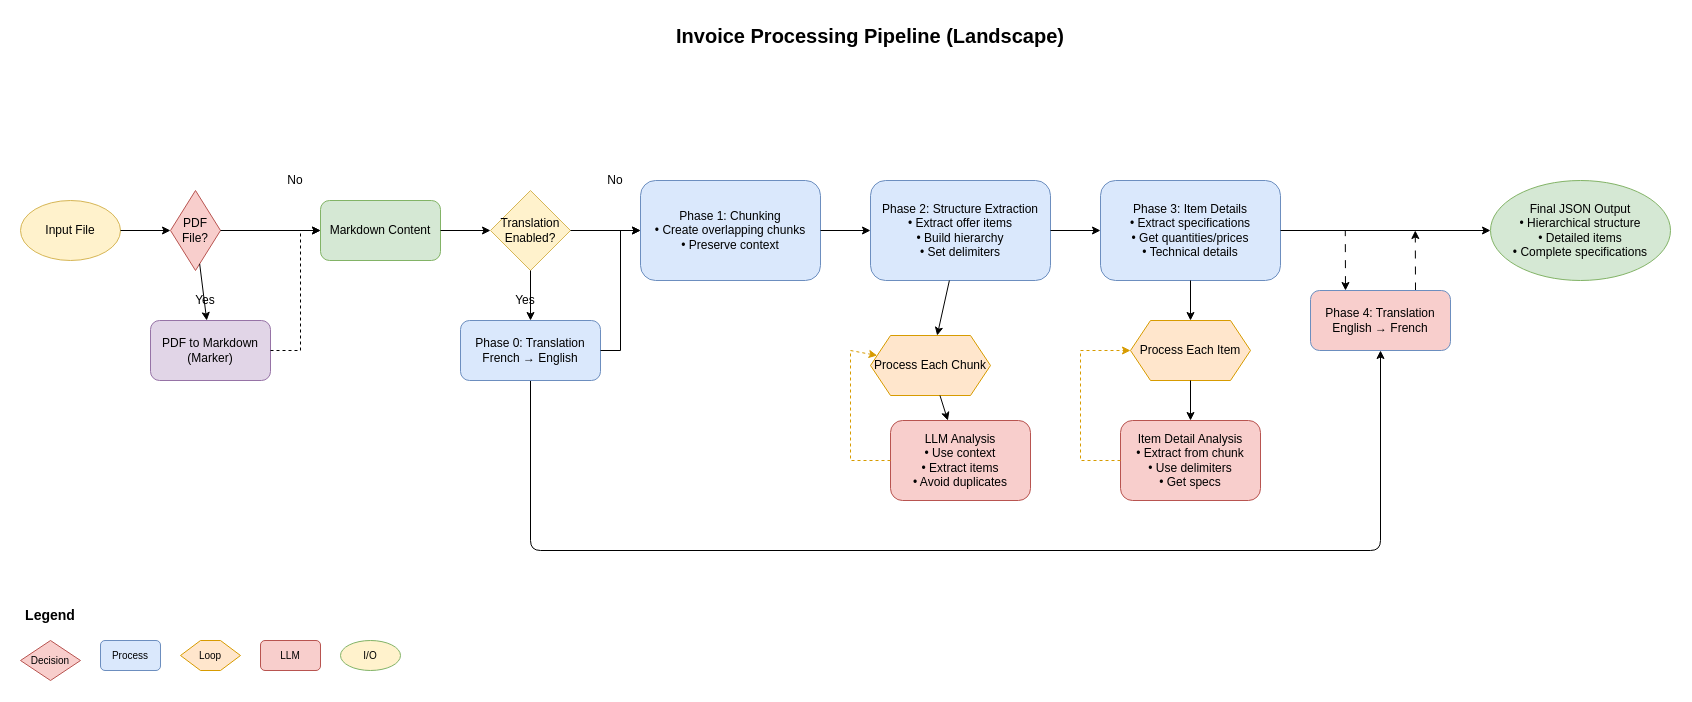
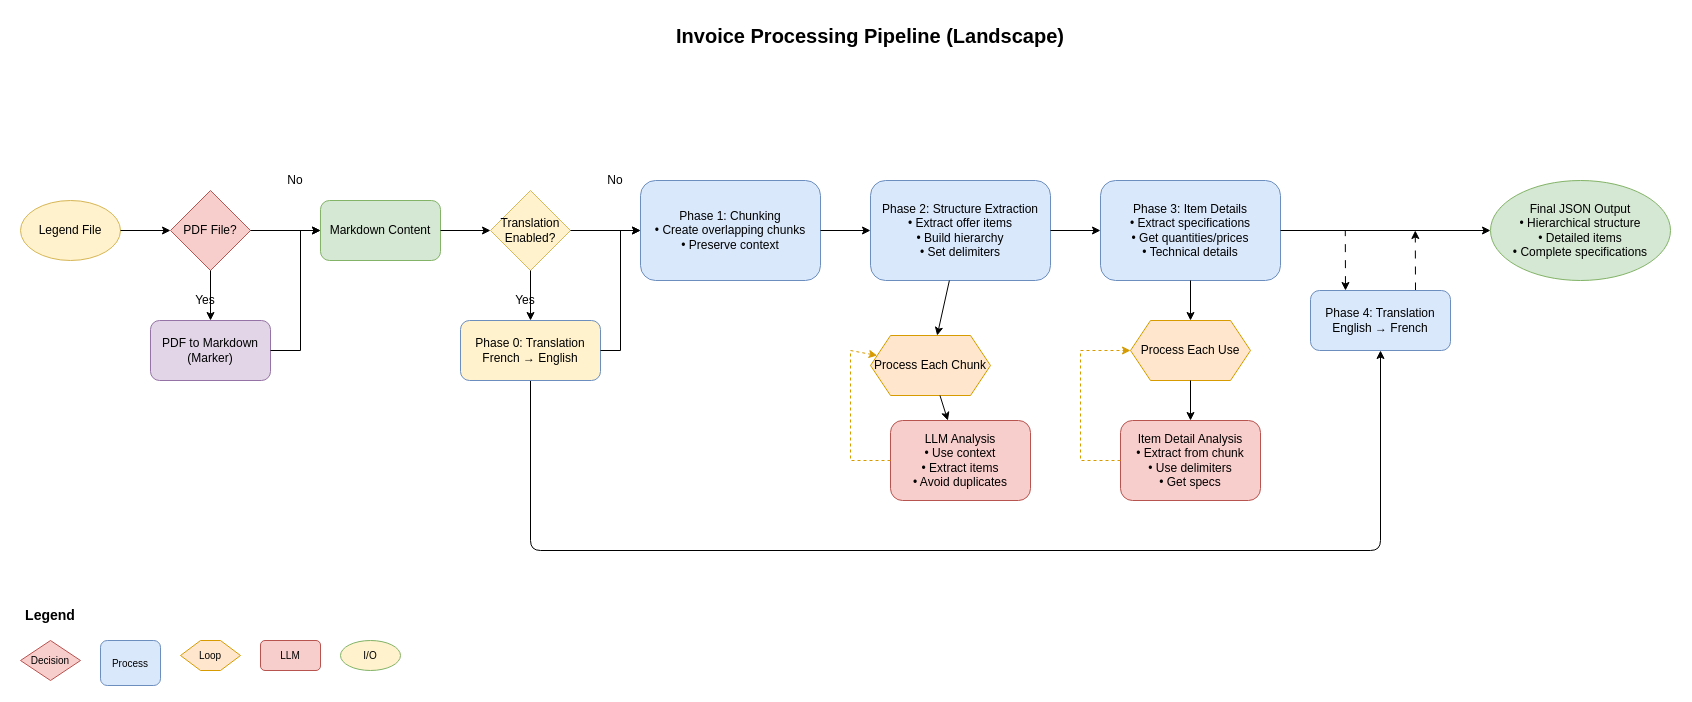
node "Input File": label "Input File" -> "Legend File"
node "PDF File?": size 50x80 -> 80x80
edge "PDF to Markdown (Marker)" -> "Markdown Content": style dashed -> solid
node "Phase 4: Translation English → French": fillcolor #f8cecc -> #dae8fc
node "Phase 0: Translation French → English": fillcolor #dae8fc -> #fff2cc
node "Process Each Item": label "Process Each Item" -> "Process Each Use"
node "Process": size 60x30 -> 60x45
